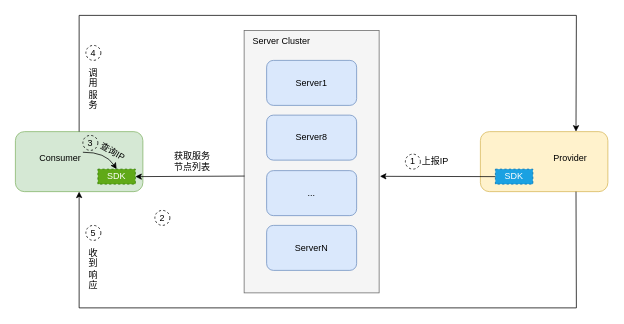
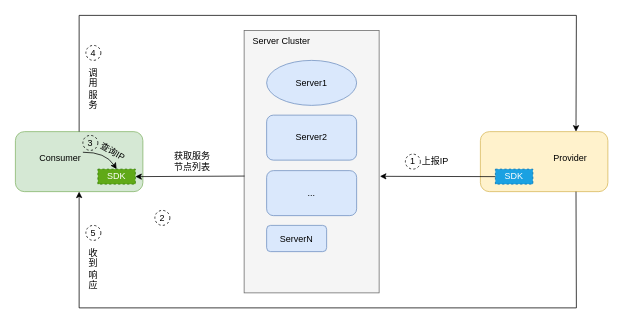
node "Server1": shape rounded rectangle -> ellipse
node "Server8": label "Server8" -> "Server2"
node "ServerN": size 90x45 -> 60x26
